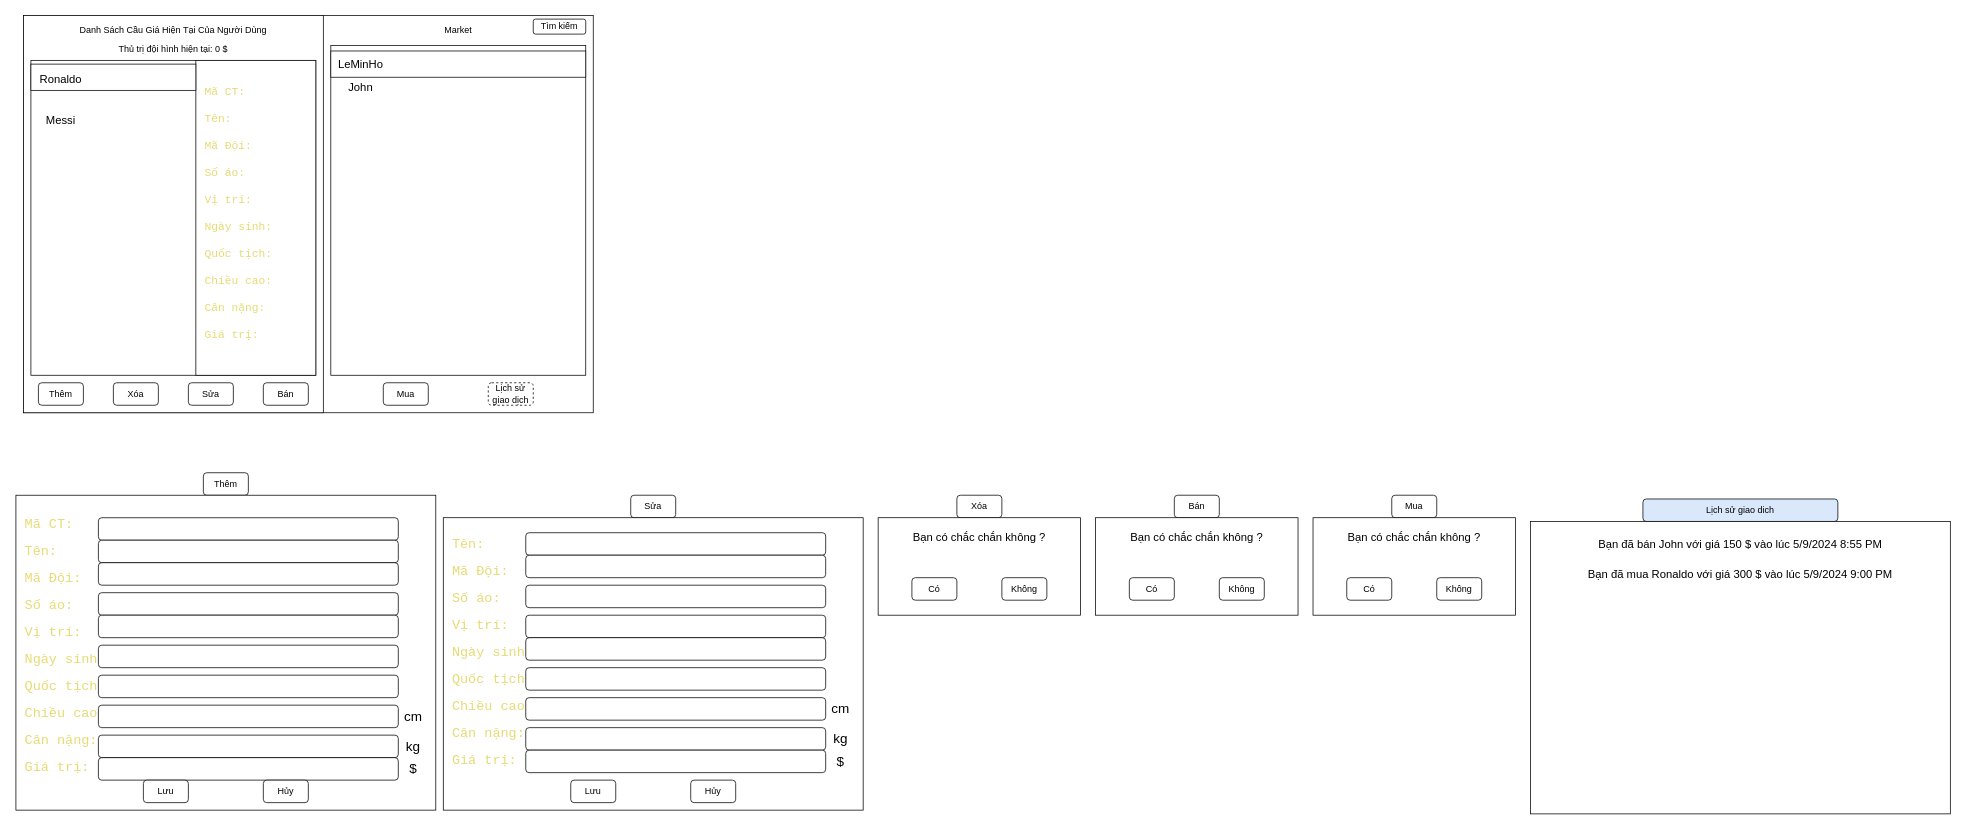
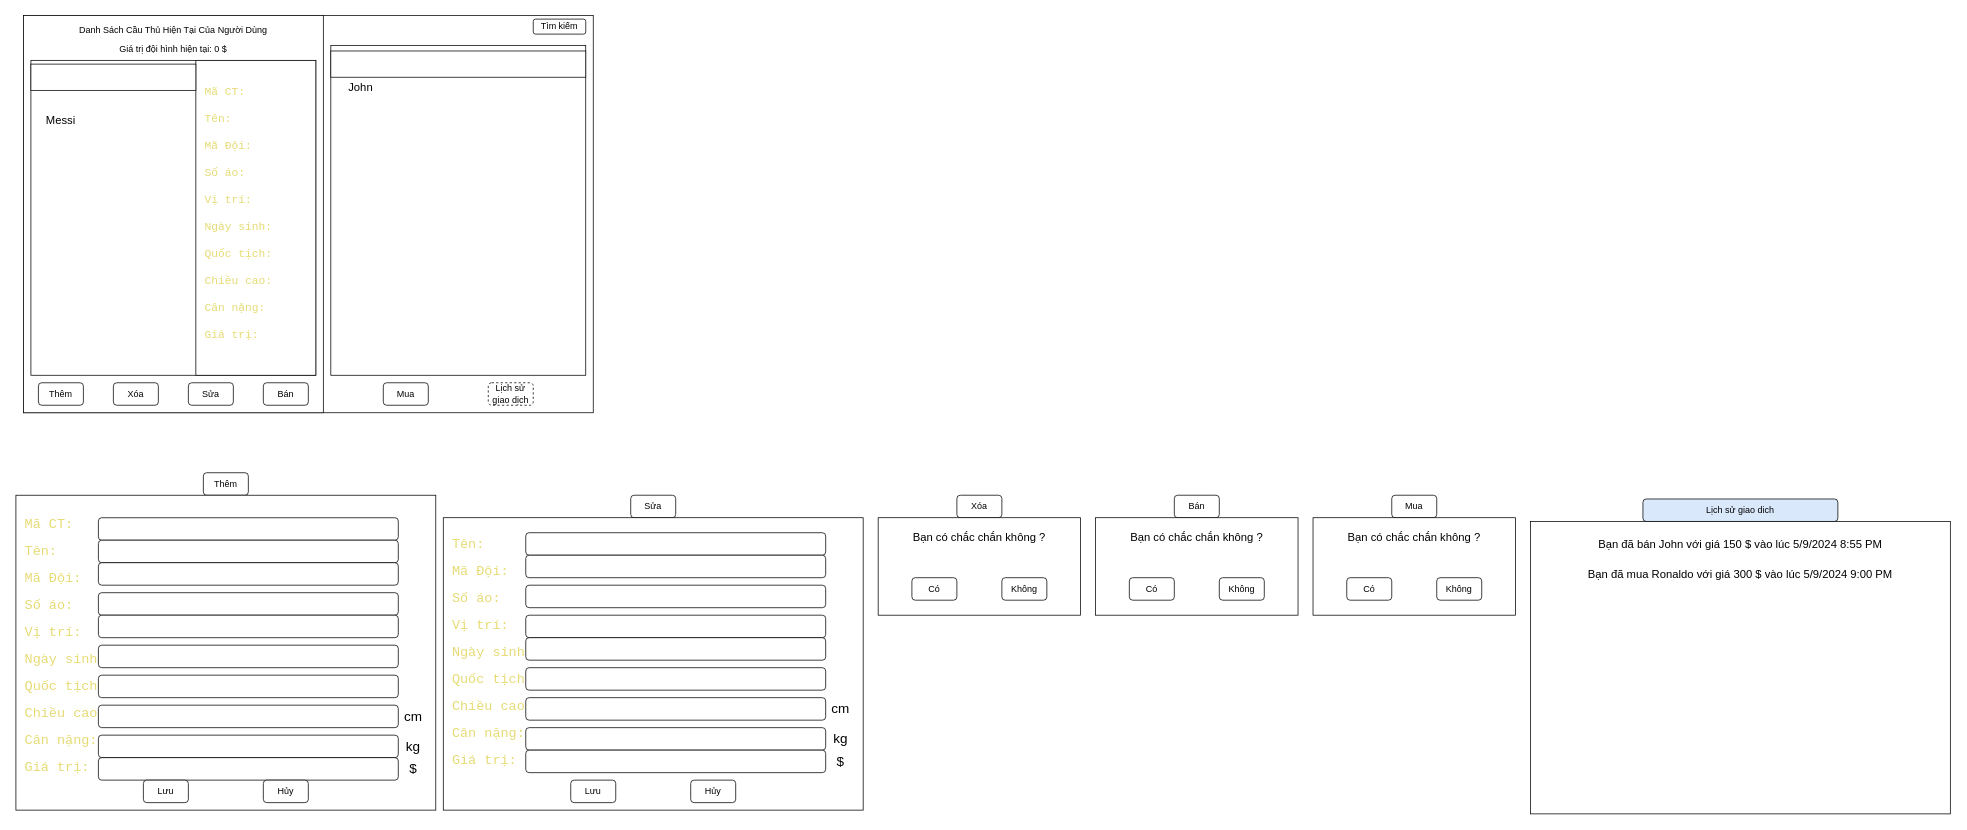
node "Danh Sách Cầu Giá Hiện Tại Của Người Dùng": label "Danh Sách Cầu Giá Hiện Tại Của Người Dùng" -> "Danh Sách Cầu Thủ Hiện Tại Của Người Dùng"
node "Market": removed
node "Thủ trị đội hình hiện tại: 0 $": label "Thủ trị đội hình hiện tại: 0 $" -> "Giá trị đội hình hiện tại: 0 $"
node "LeMinHo": removed
node "Ronaldo": removed
